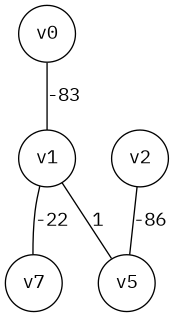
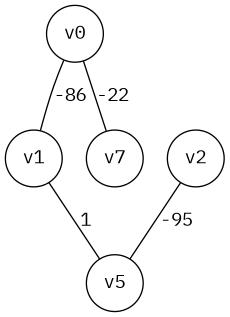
edge "v0" -- "v1": label "-83" -> "-86"
edge "v1" -- "v7": now "v0" -- "v7"
edge "v2" -- "v5": label "-86" -> "-95"
